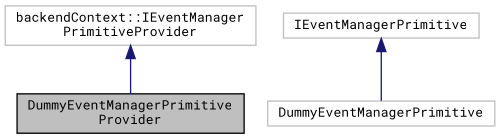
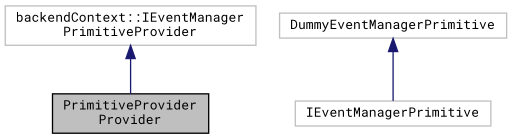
edge "DummyEventManagerPrimitive" -> "IEventManagerPrimitive": reversed
node "DummyEventManagerPrimitive Provider": label "DummyEventManagerPrimitive Provider" -> "PrimitiveProvider Provider"
